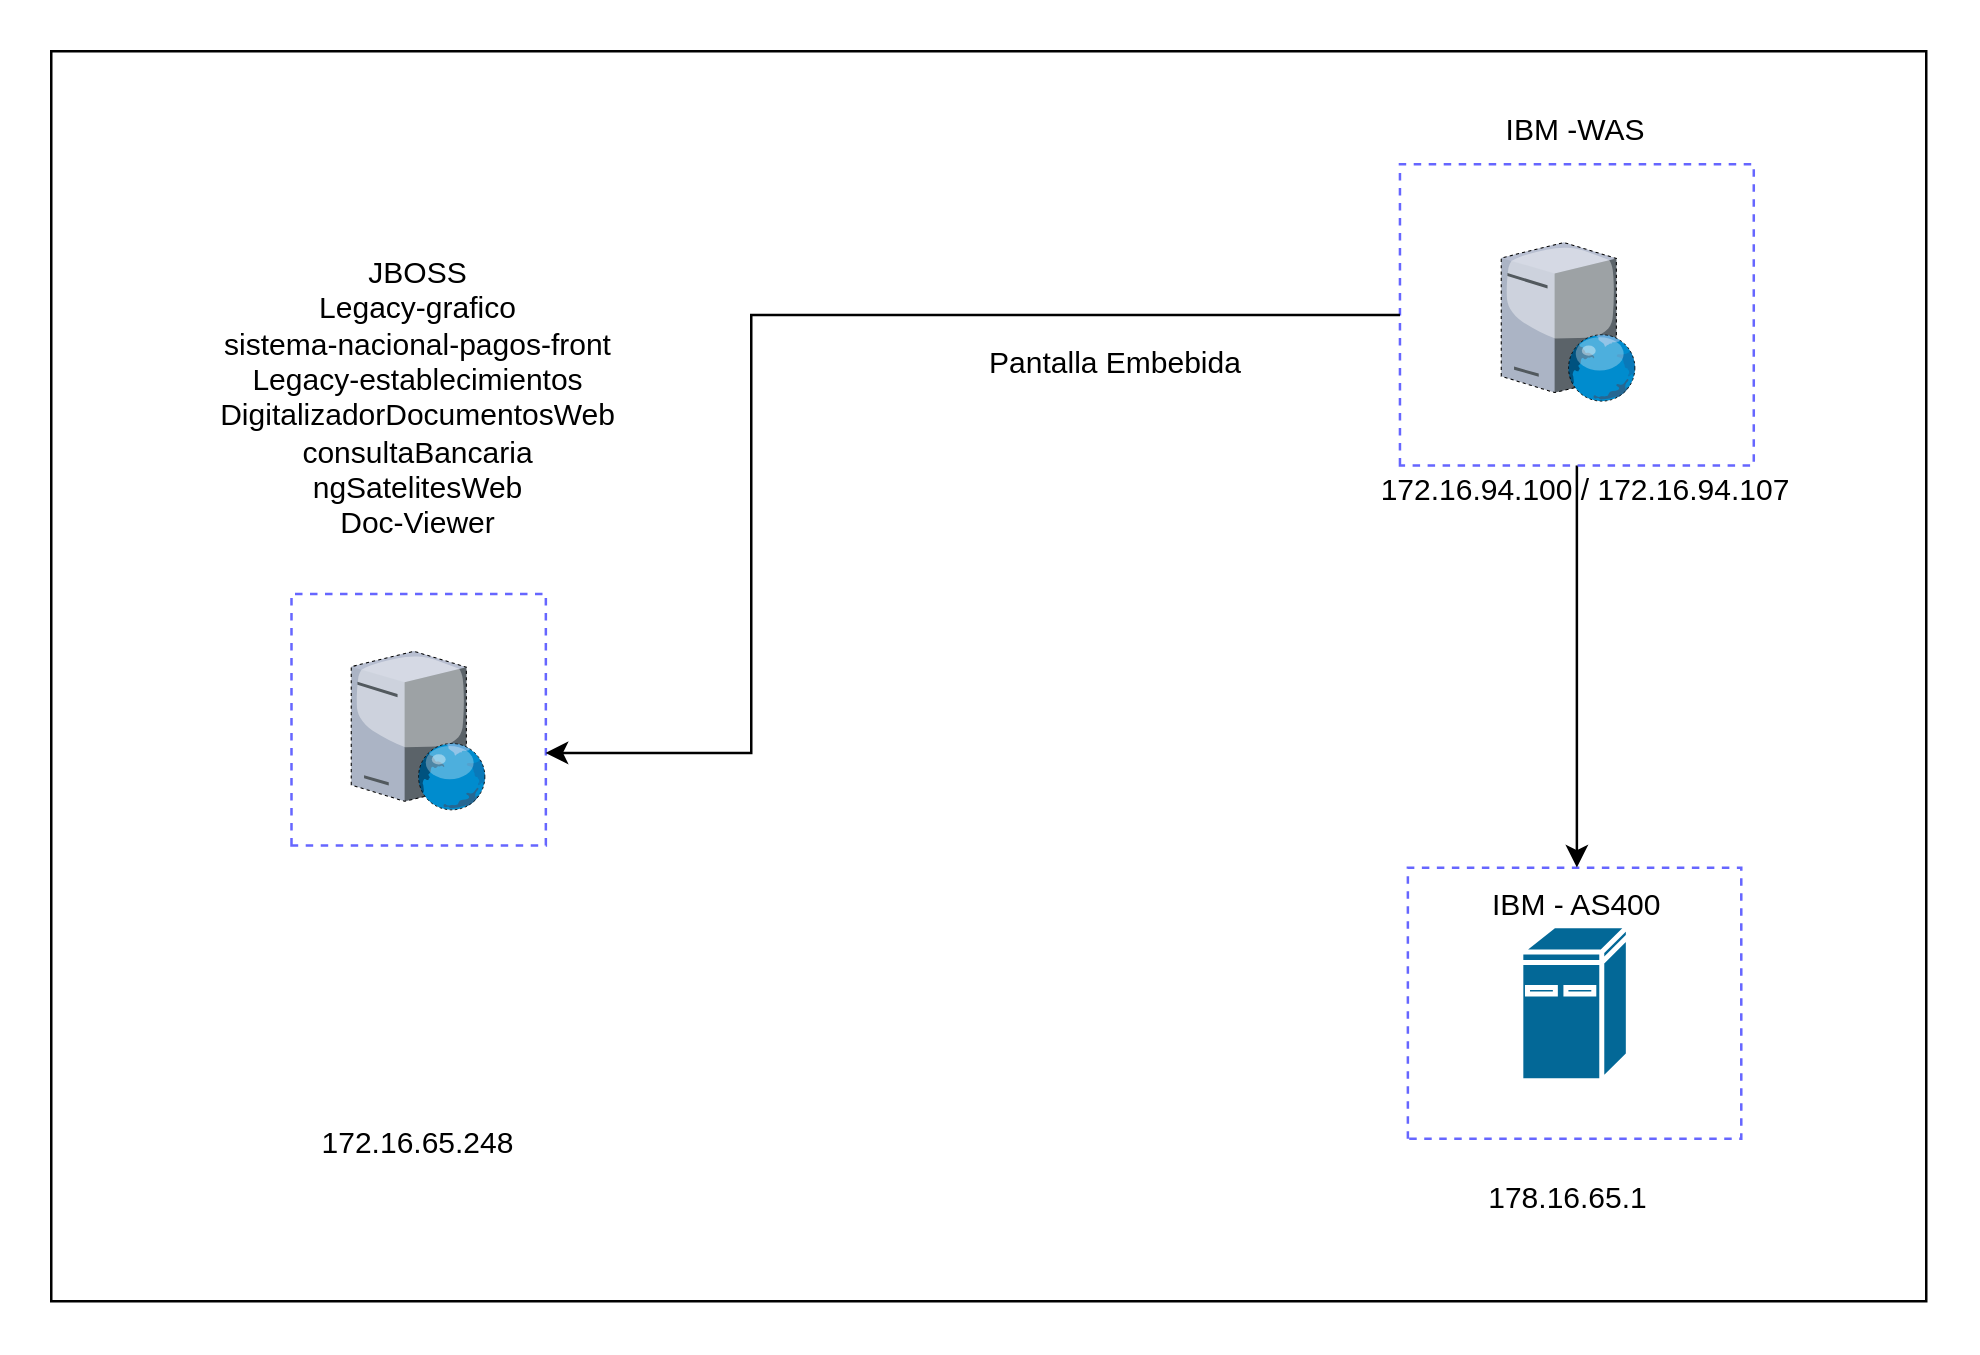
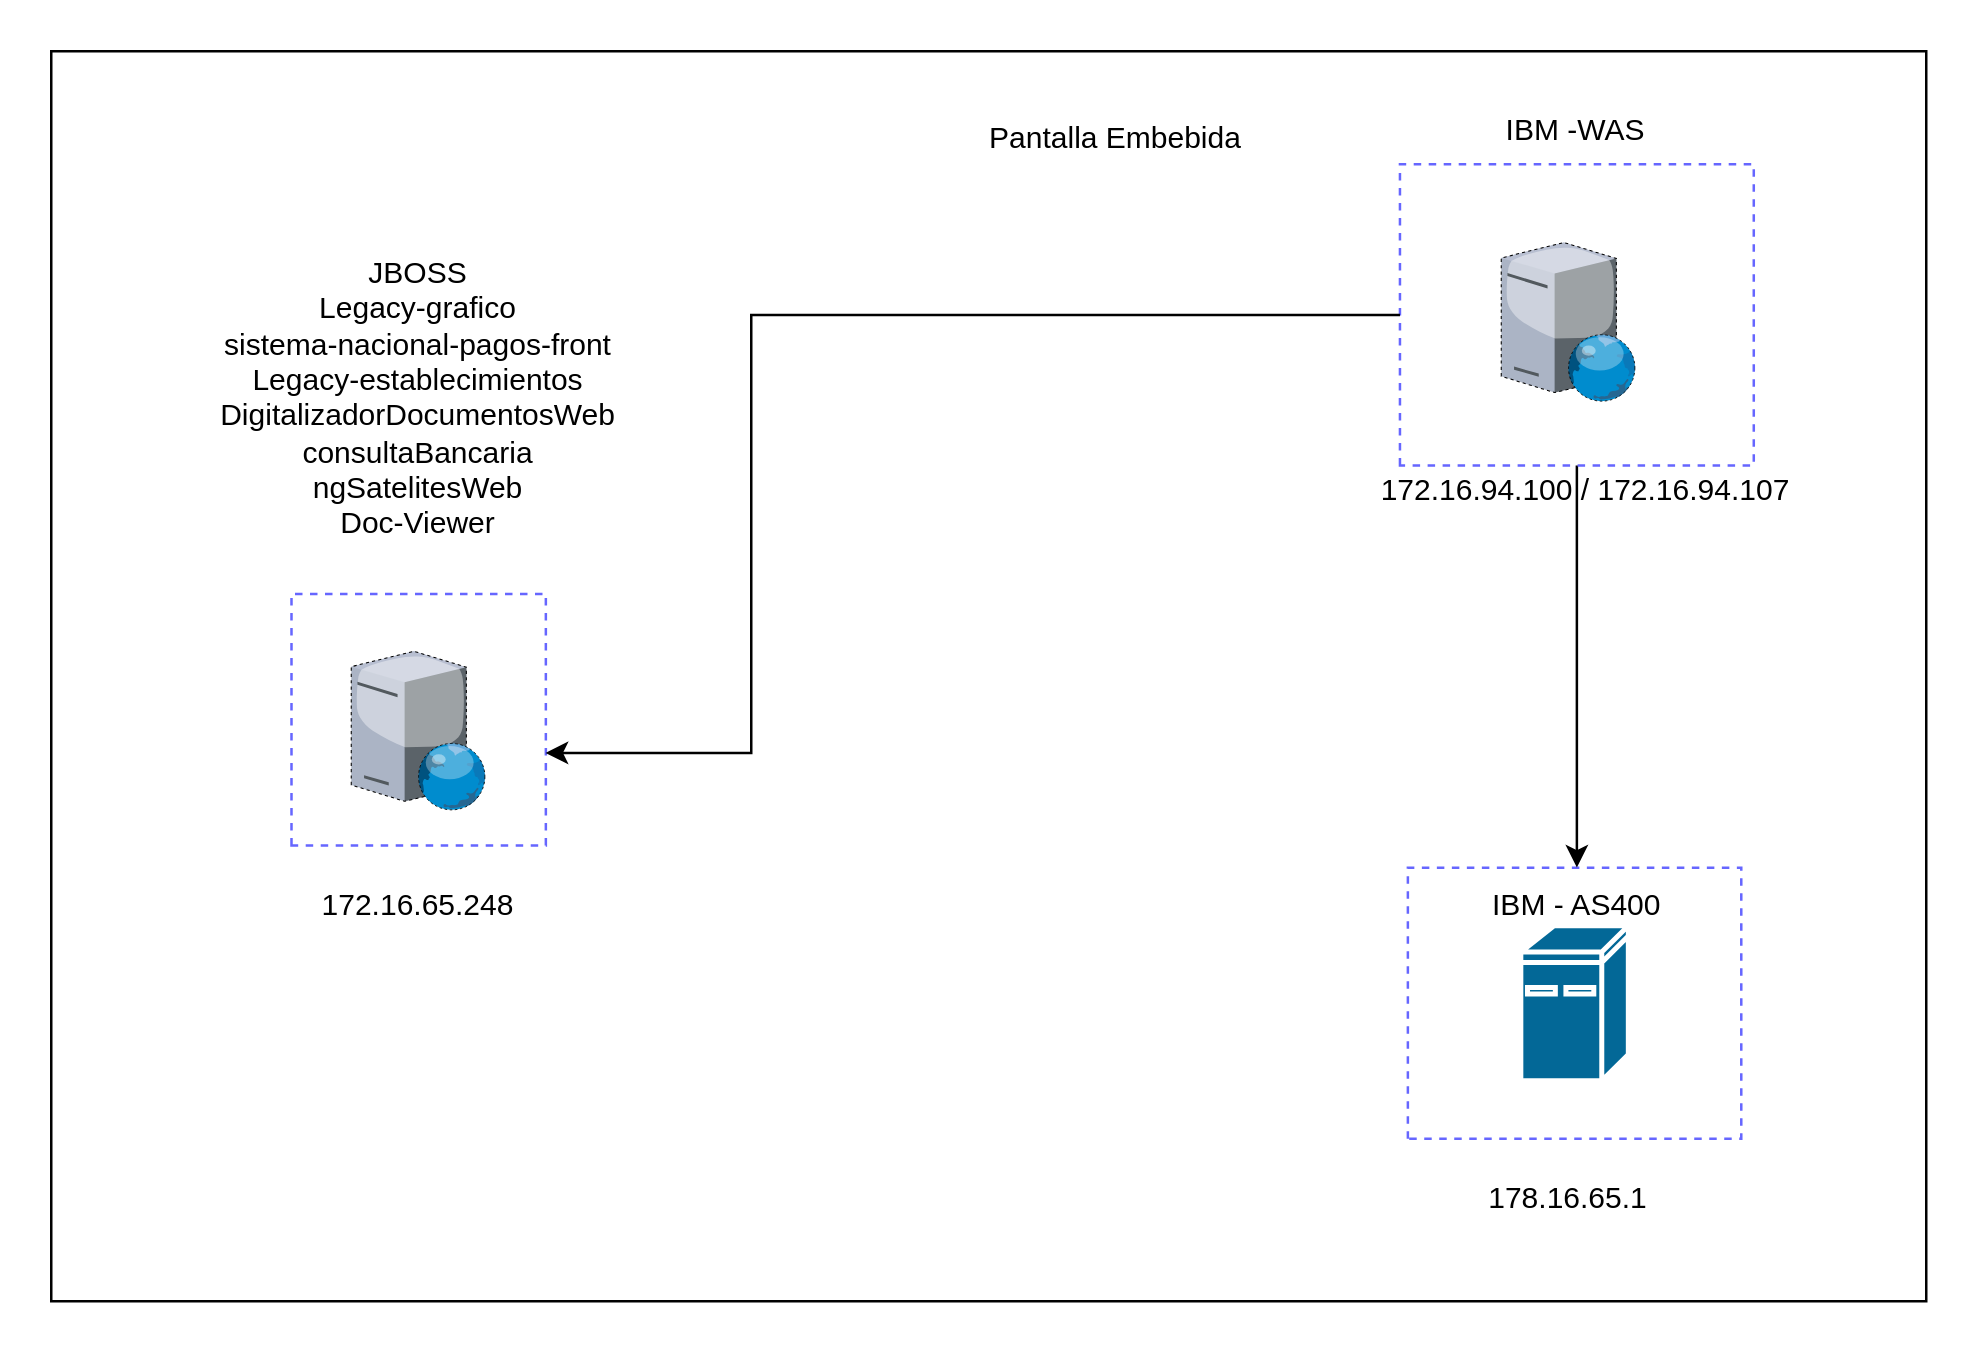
node "Pantalla Embebida": moved (1116, 364) -> (1116, 139)
node "172.16.65.248": moved (419, 1143) -> (419, 905)
